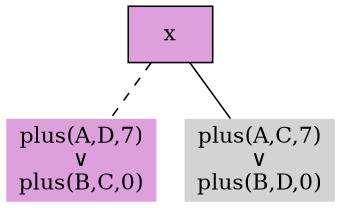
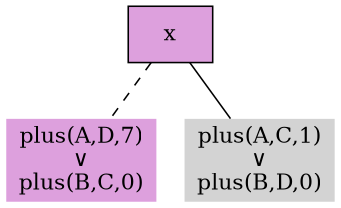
node "plus(A,C,7) ∨ plus(B,D,0)": label "plus(A,C,7) ∨ plus(B,D,0)" -> "plus(A,C,1) ∨ plus(B,D,0)"
